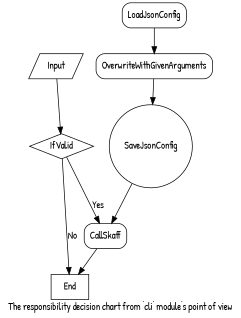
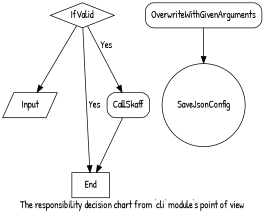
node "LoadJsonConfig": removed
edge "Input" -> "IfValid": reversed
edge "SaveJsonConfig" -> "CallSkaff": removed
edge "IfValid" -> "End": label "No" -> "Yes"
